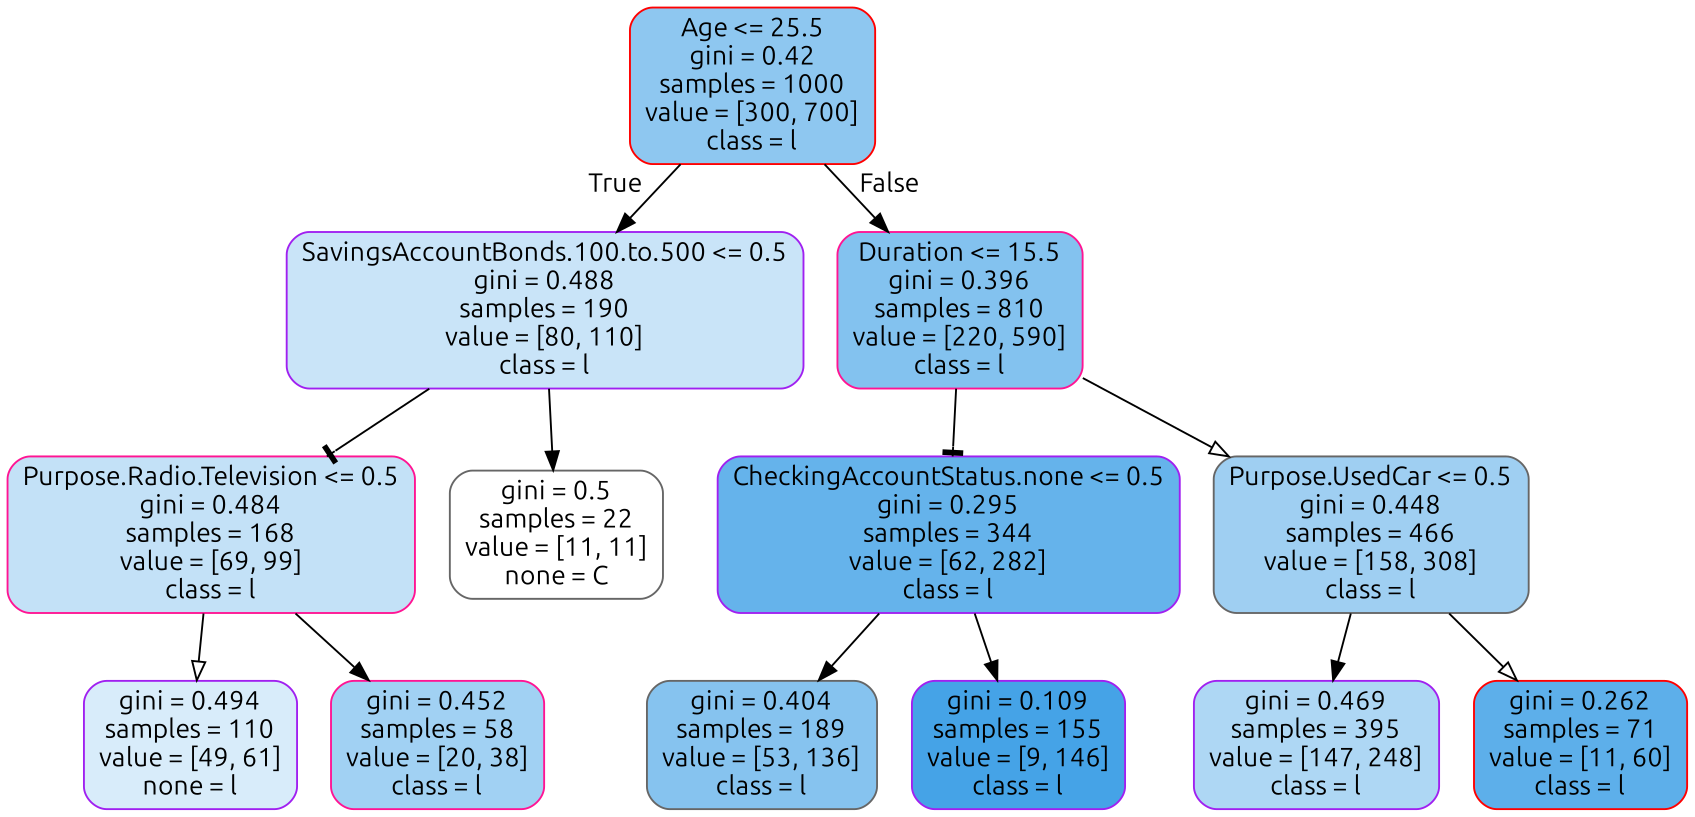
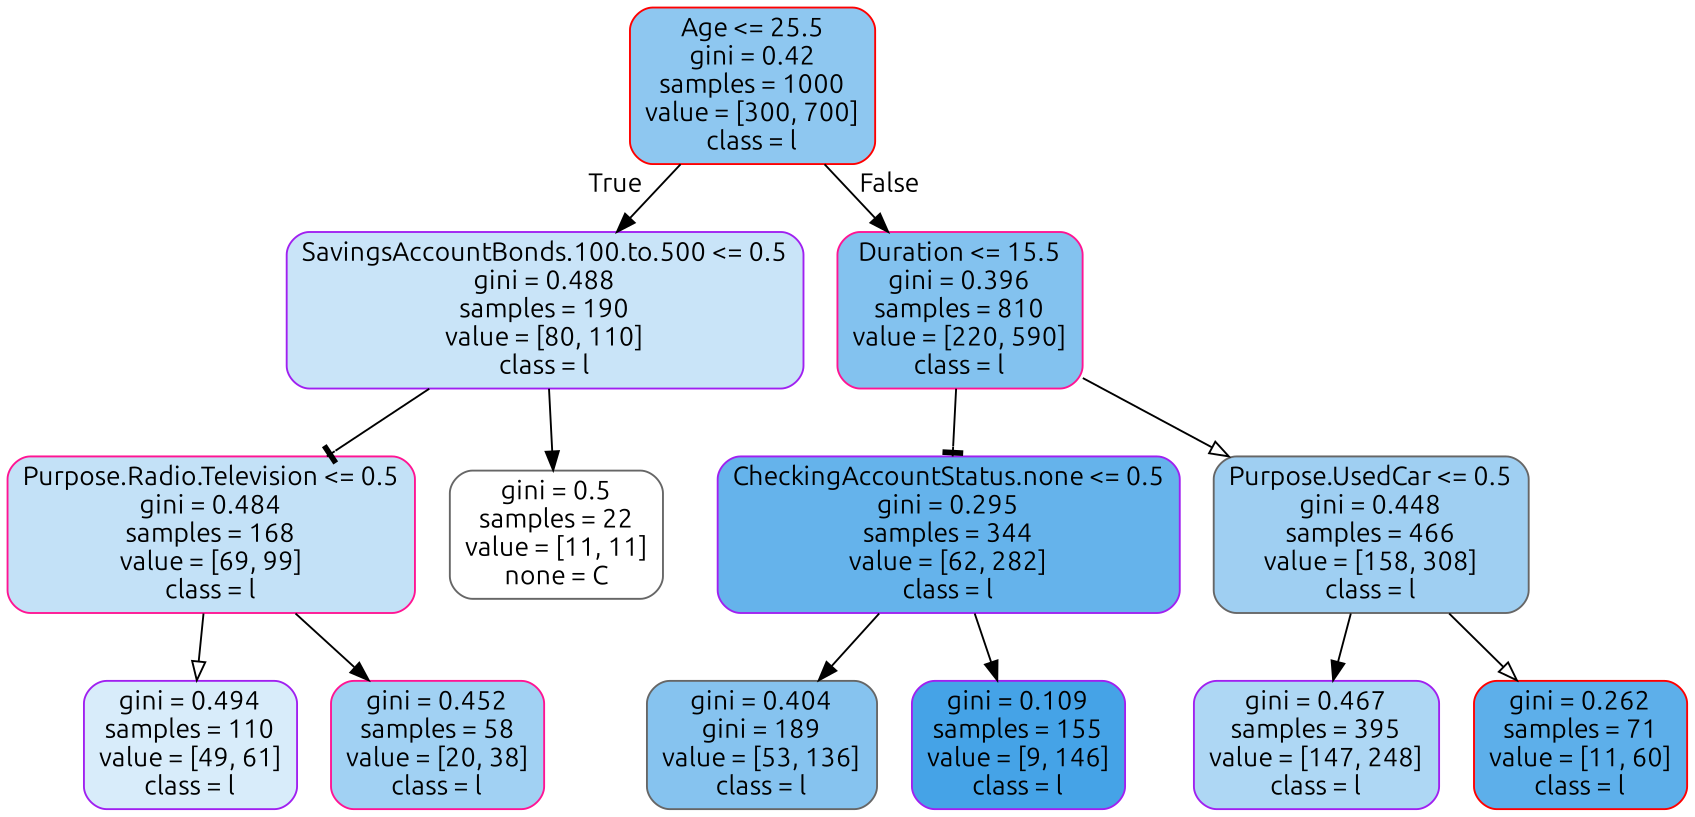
node "gini = 0.494 samples = 110 value = [49, 61] none = l": label "gini = 0.494 samples = 110 value = [49, 61] none = l" -> "gini = 0.494 samples = 110 value = [49, 61] class = l"
node "gini = 0.404 samples = 189 value = [53, 136] class = l": label "gini = 0.404 samples = 189 value = [53, 136] class = l" -> "gini = 0.404 gini = 189 value = [53, 136] class = l"
node "gini = 0.469 samples = 395 value = [147, 248] class = l": label "gini = 0.469 samples = 395 value = [147, 248] class = l" -> "gini = 0.467 samples = 395 value = [147, 248] class = l"
